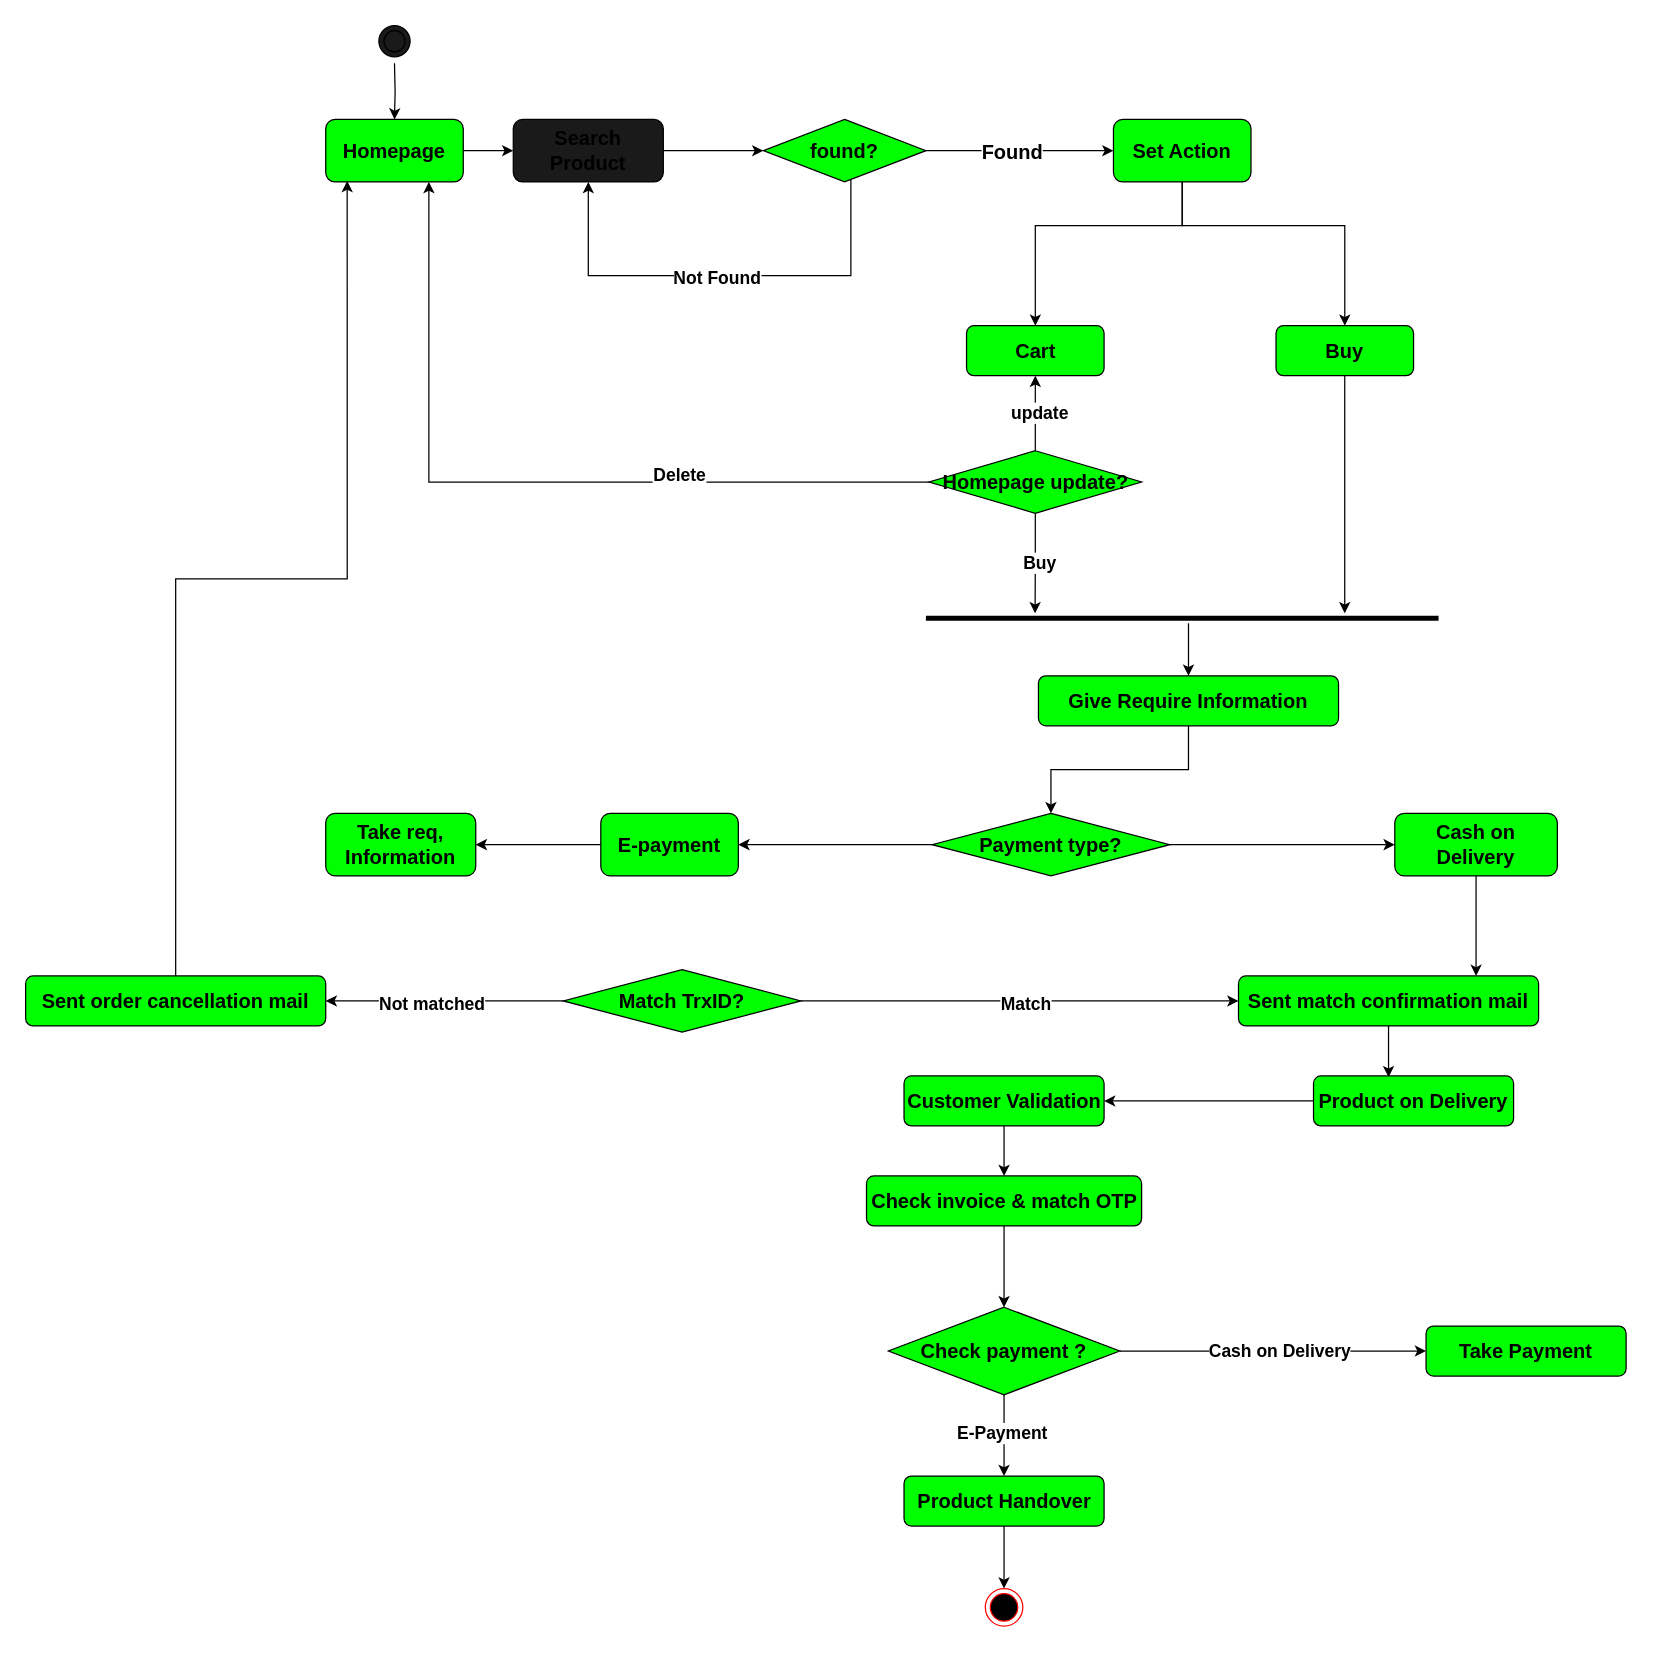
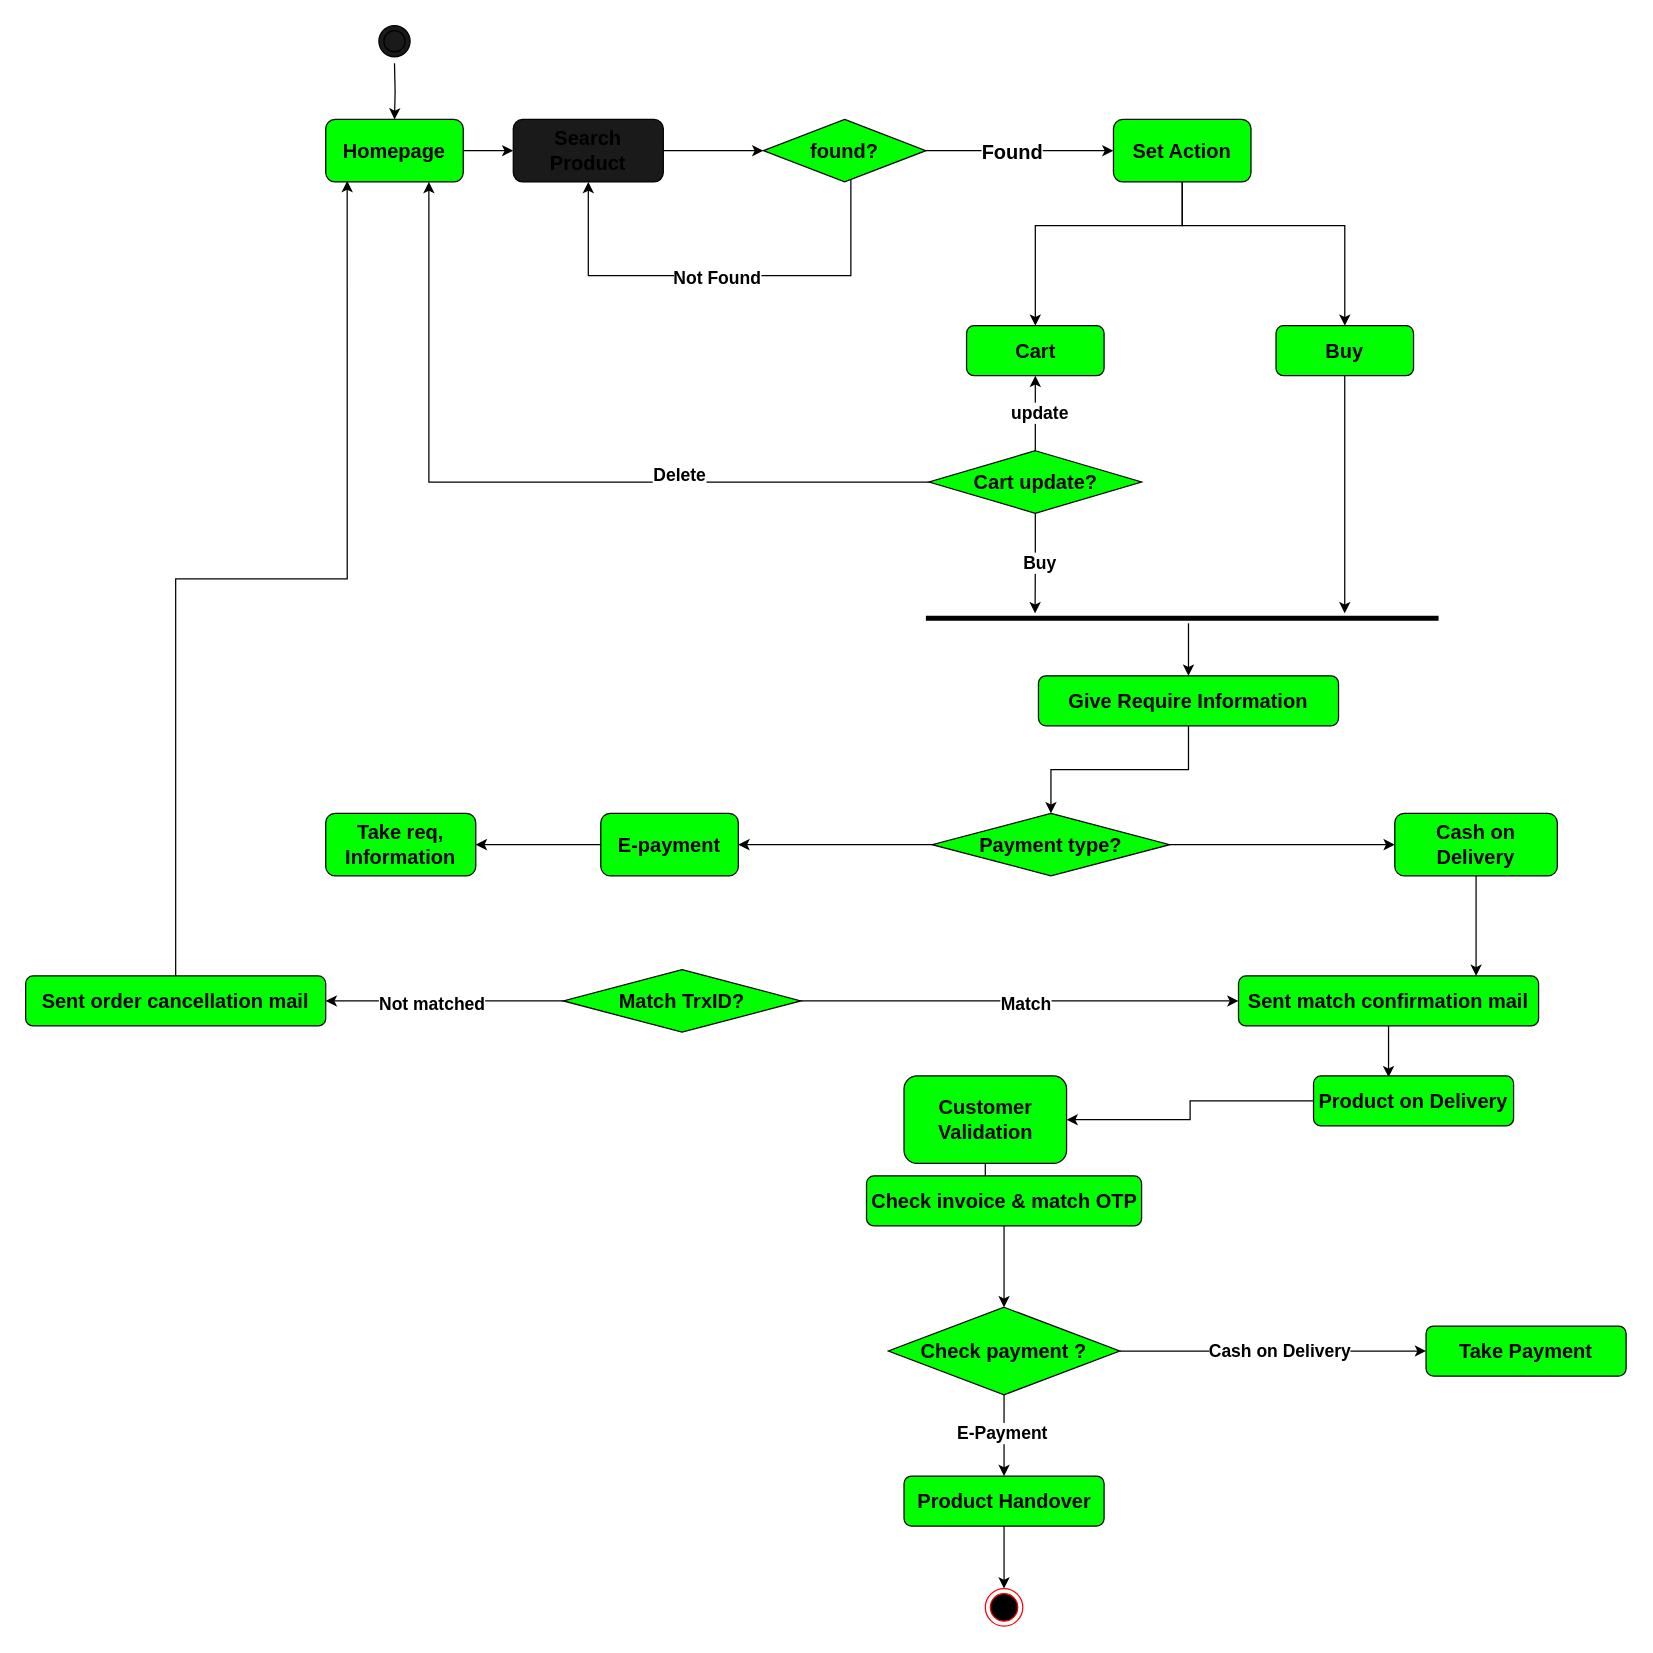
node "Homepage update?": label "Homepage update?" -> "Cart update?"
node "Customer Validation": size 200x50 -> 163x88
